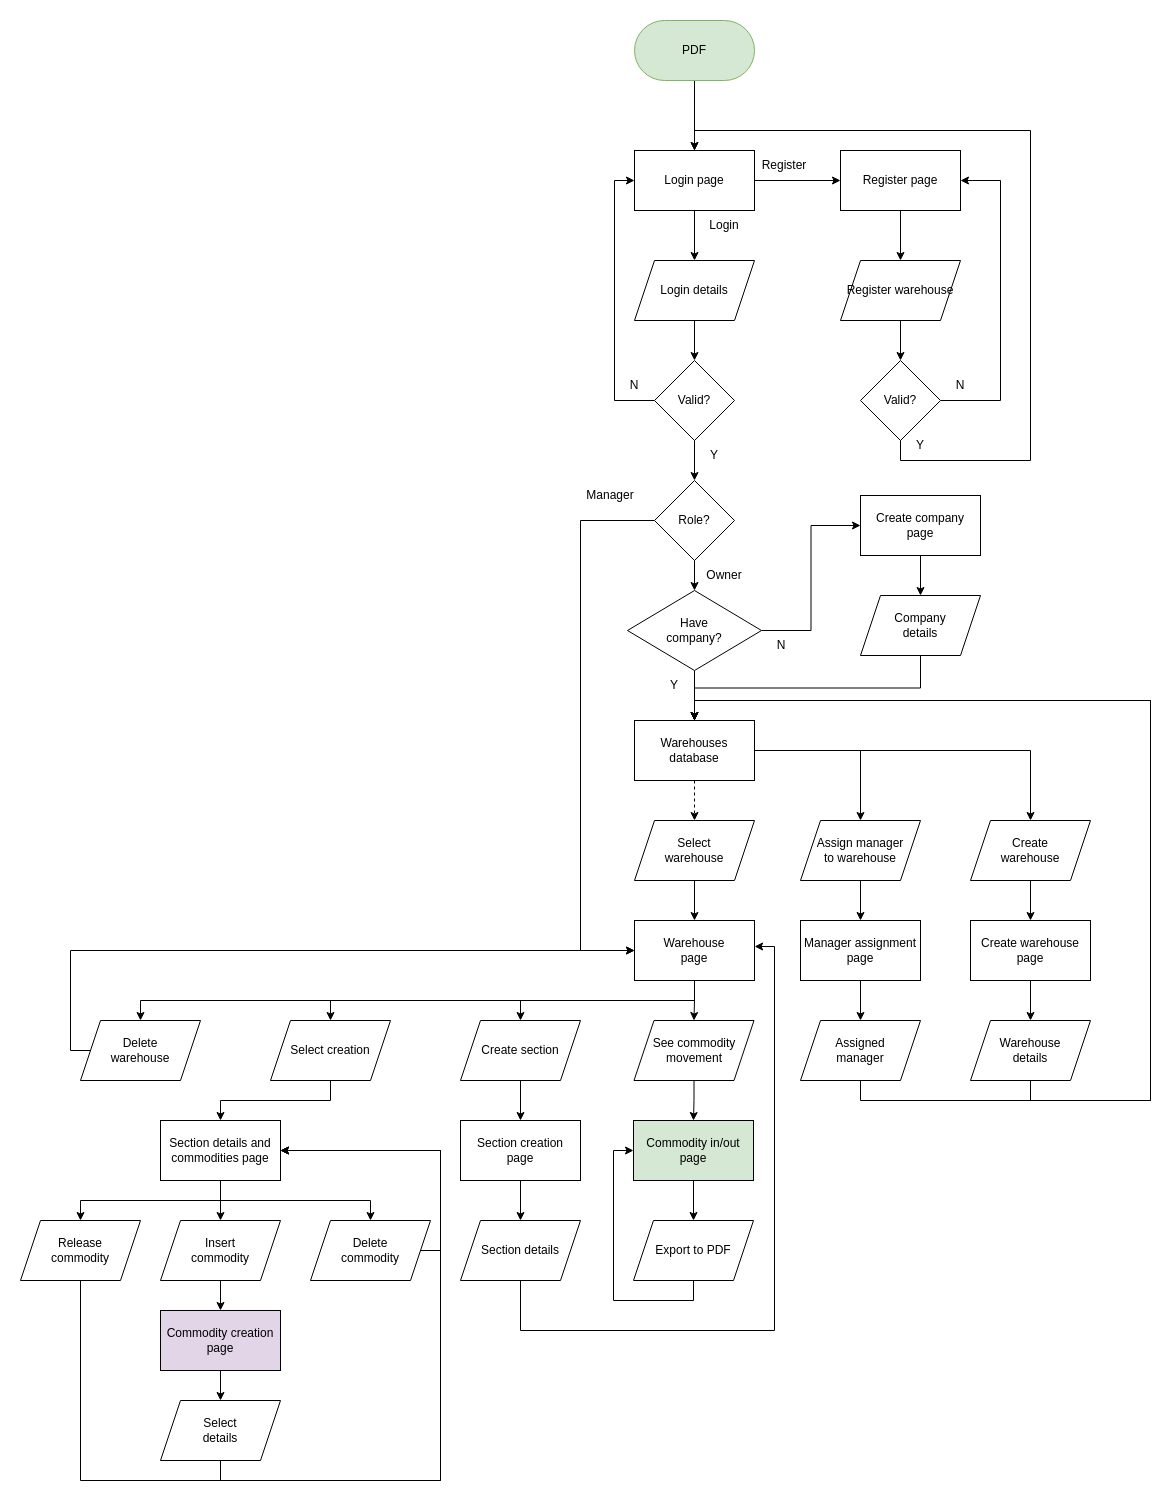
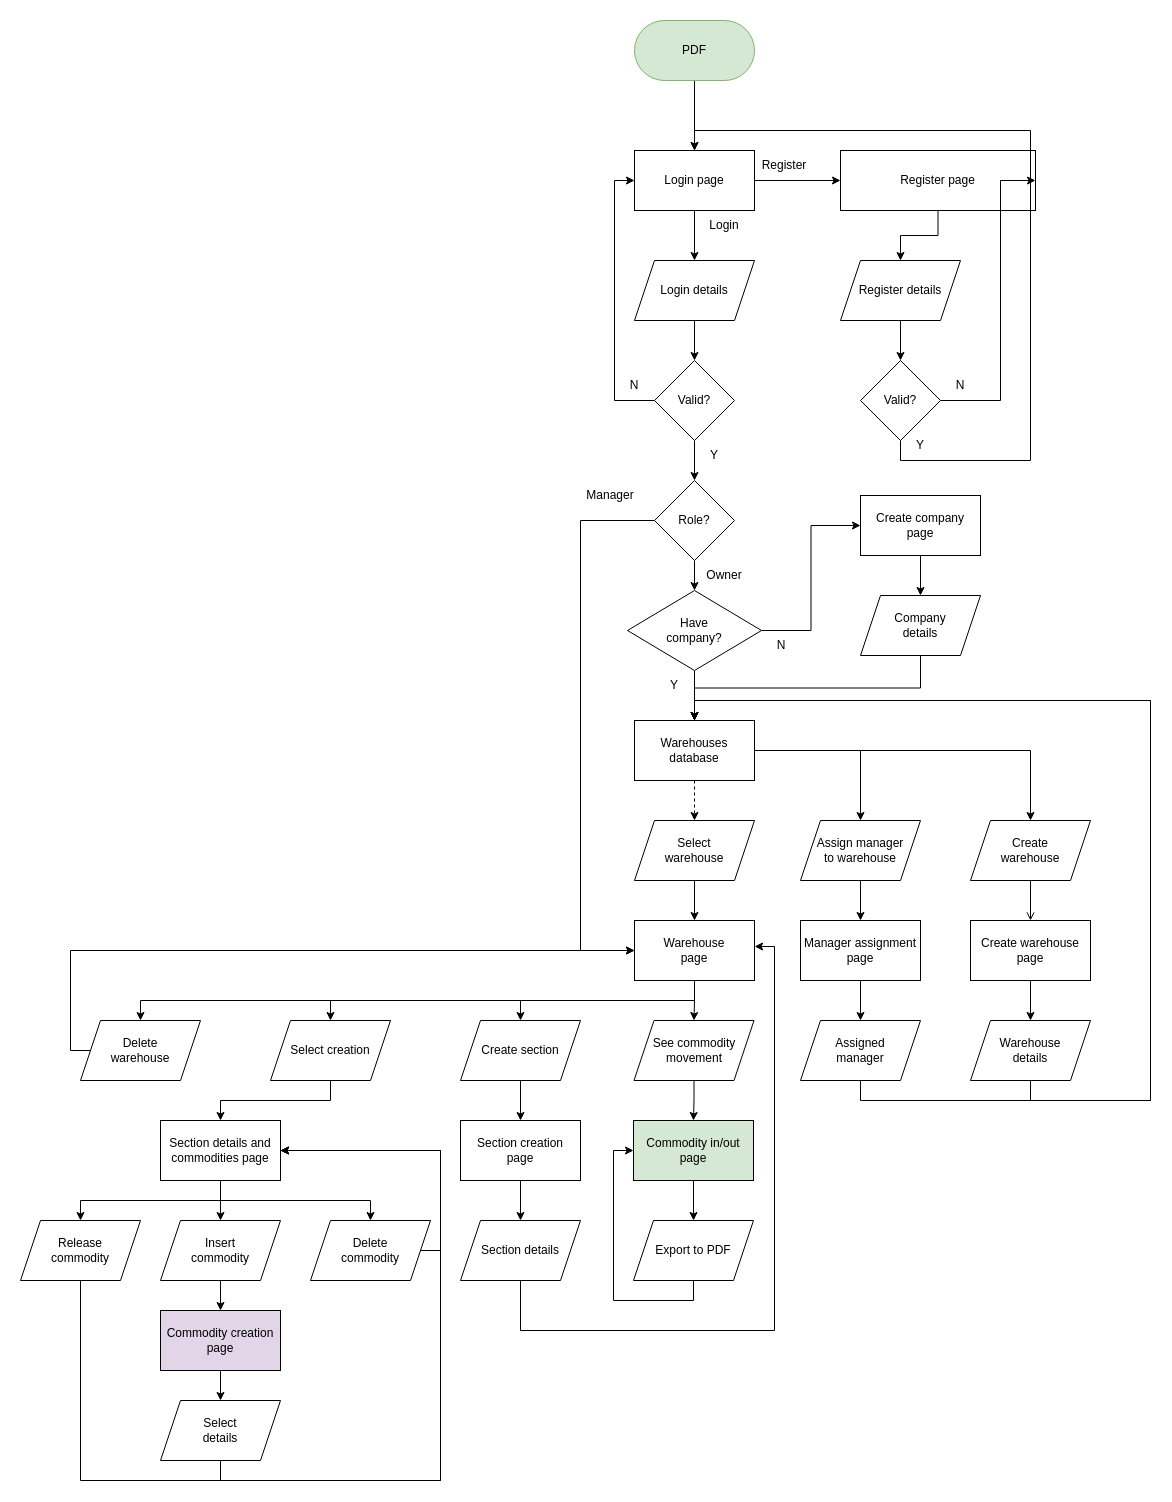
node "Register page": size 120x60 -> 195x60
node "Register warehouse": label "Register warehouse" -> "Register details"
edge "Create warehouse" -> "Create warehouse page": arrowhead classic -> open
